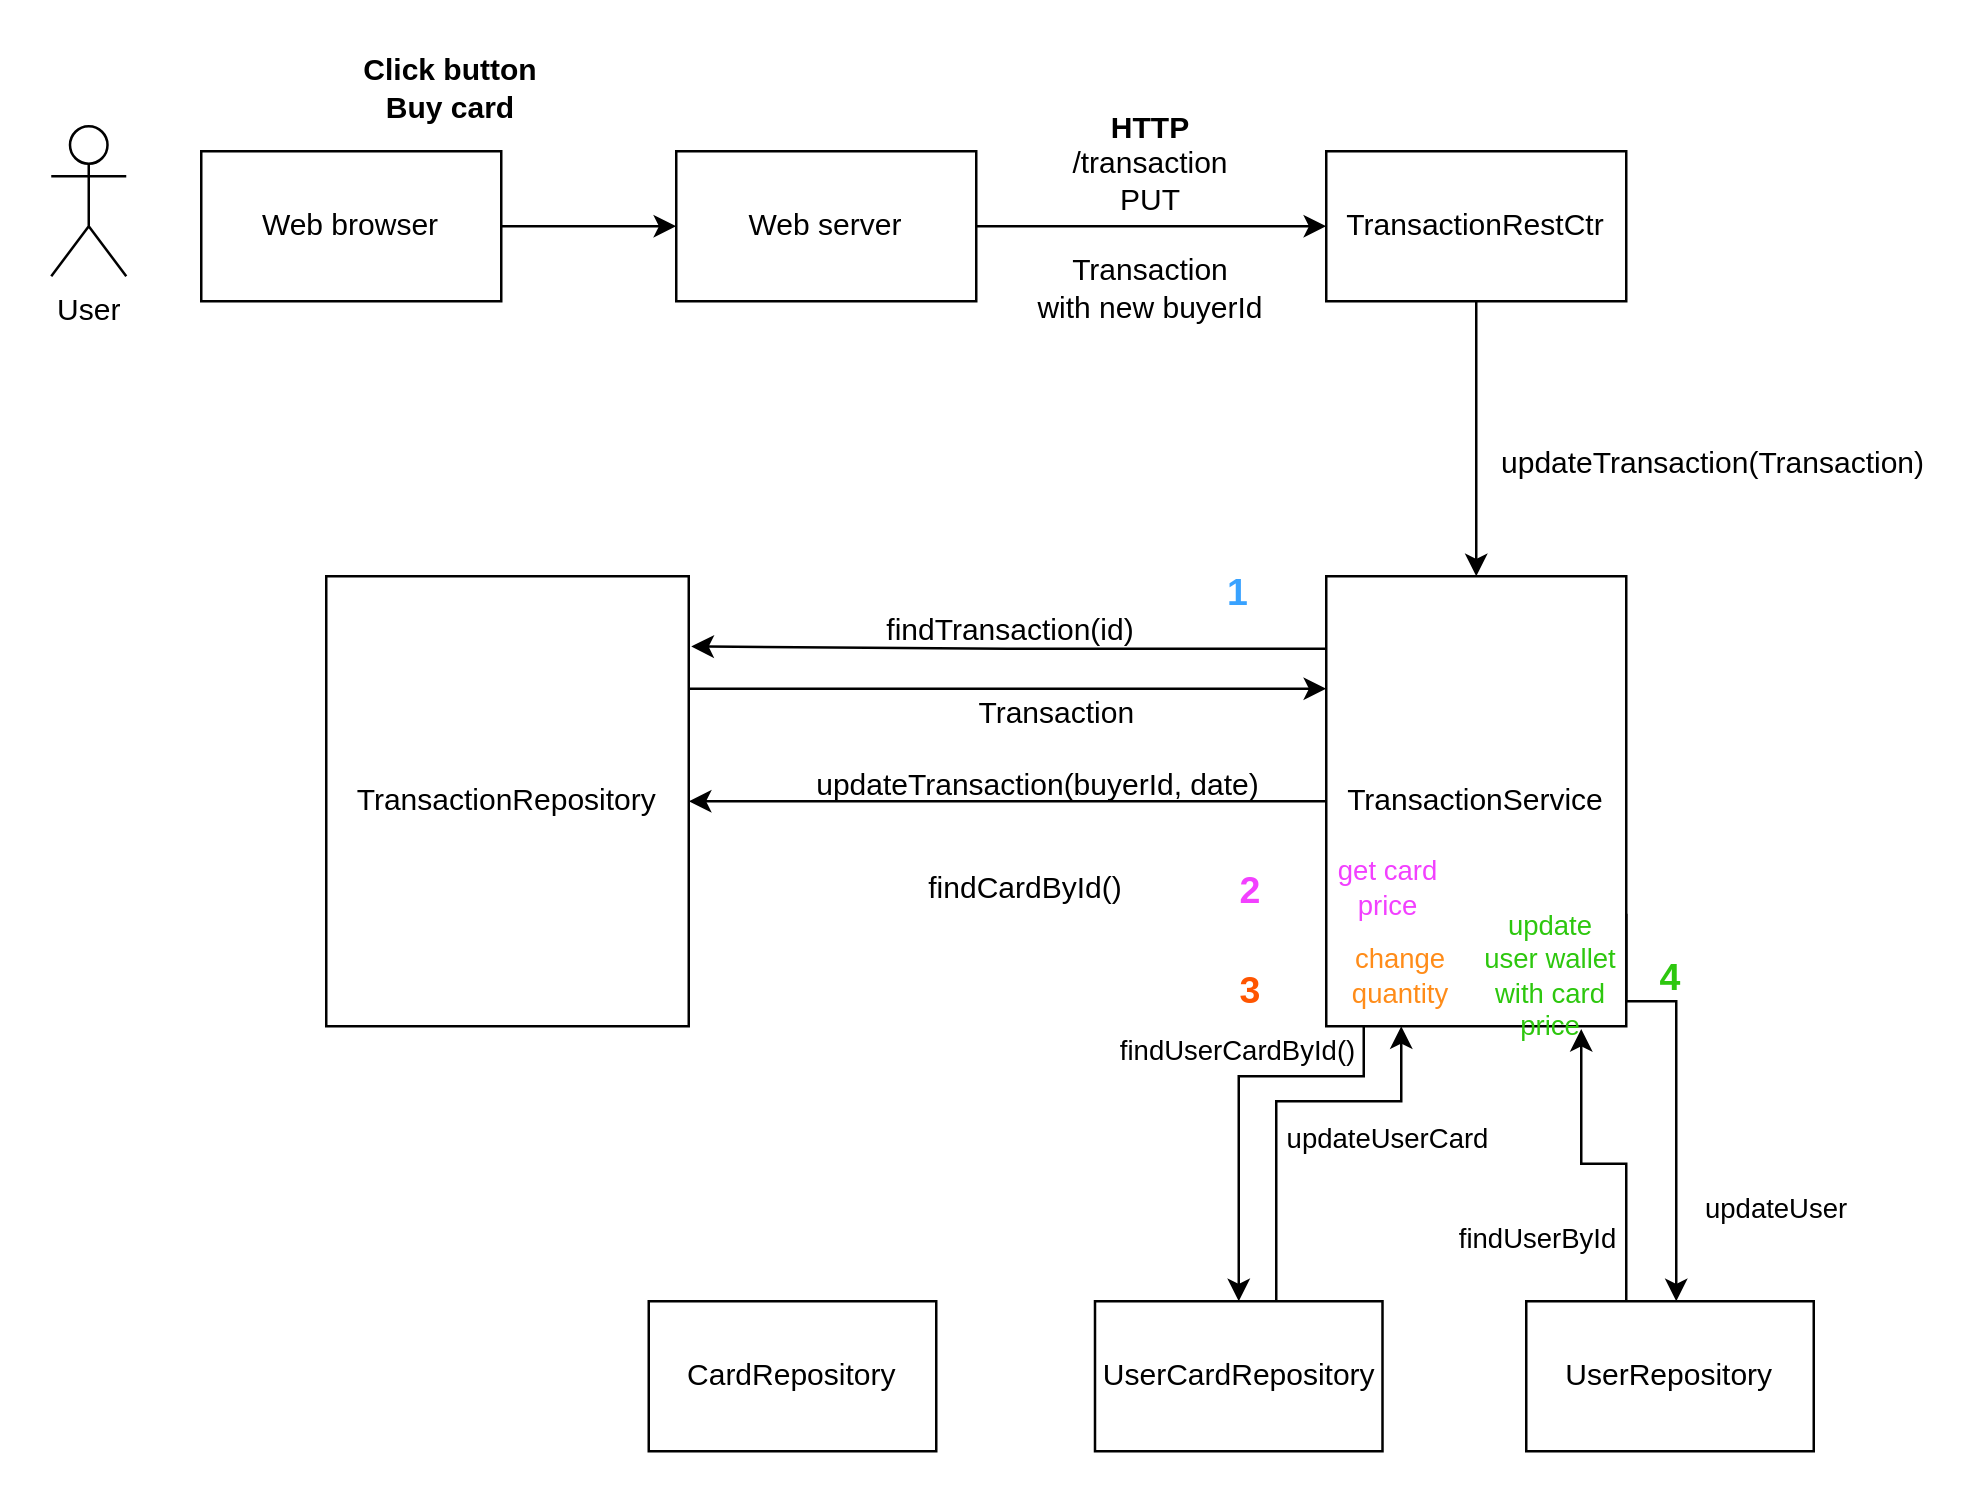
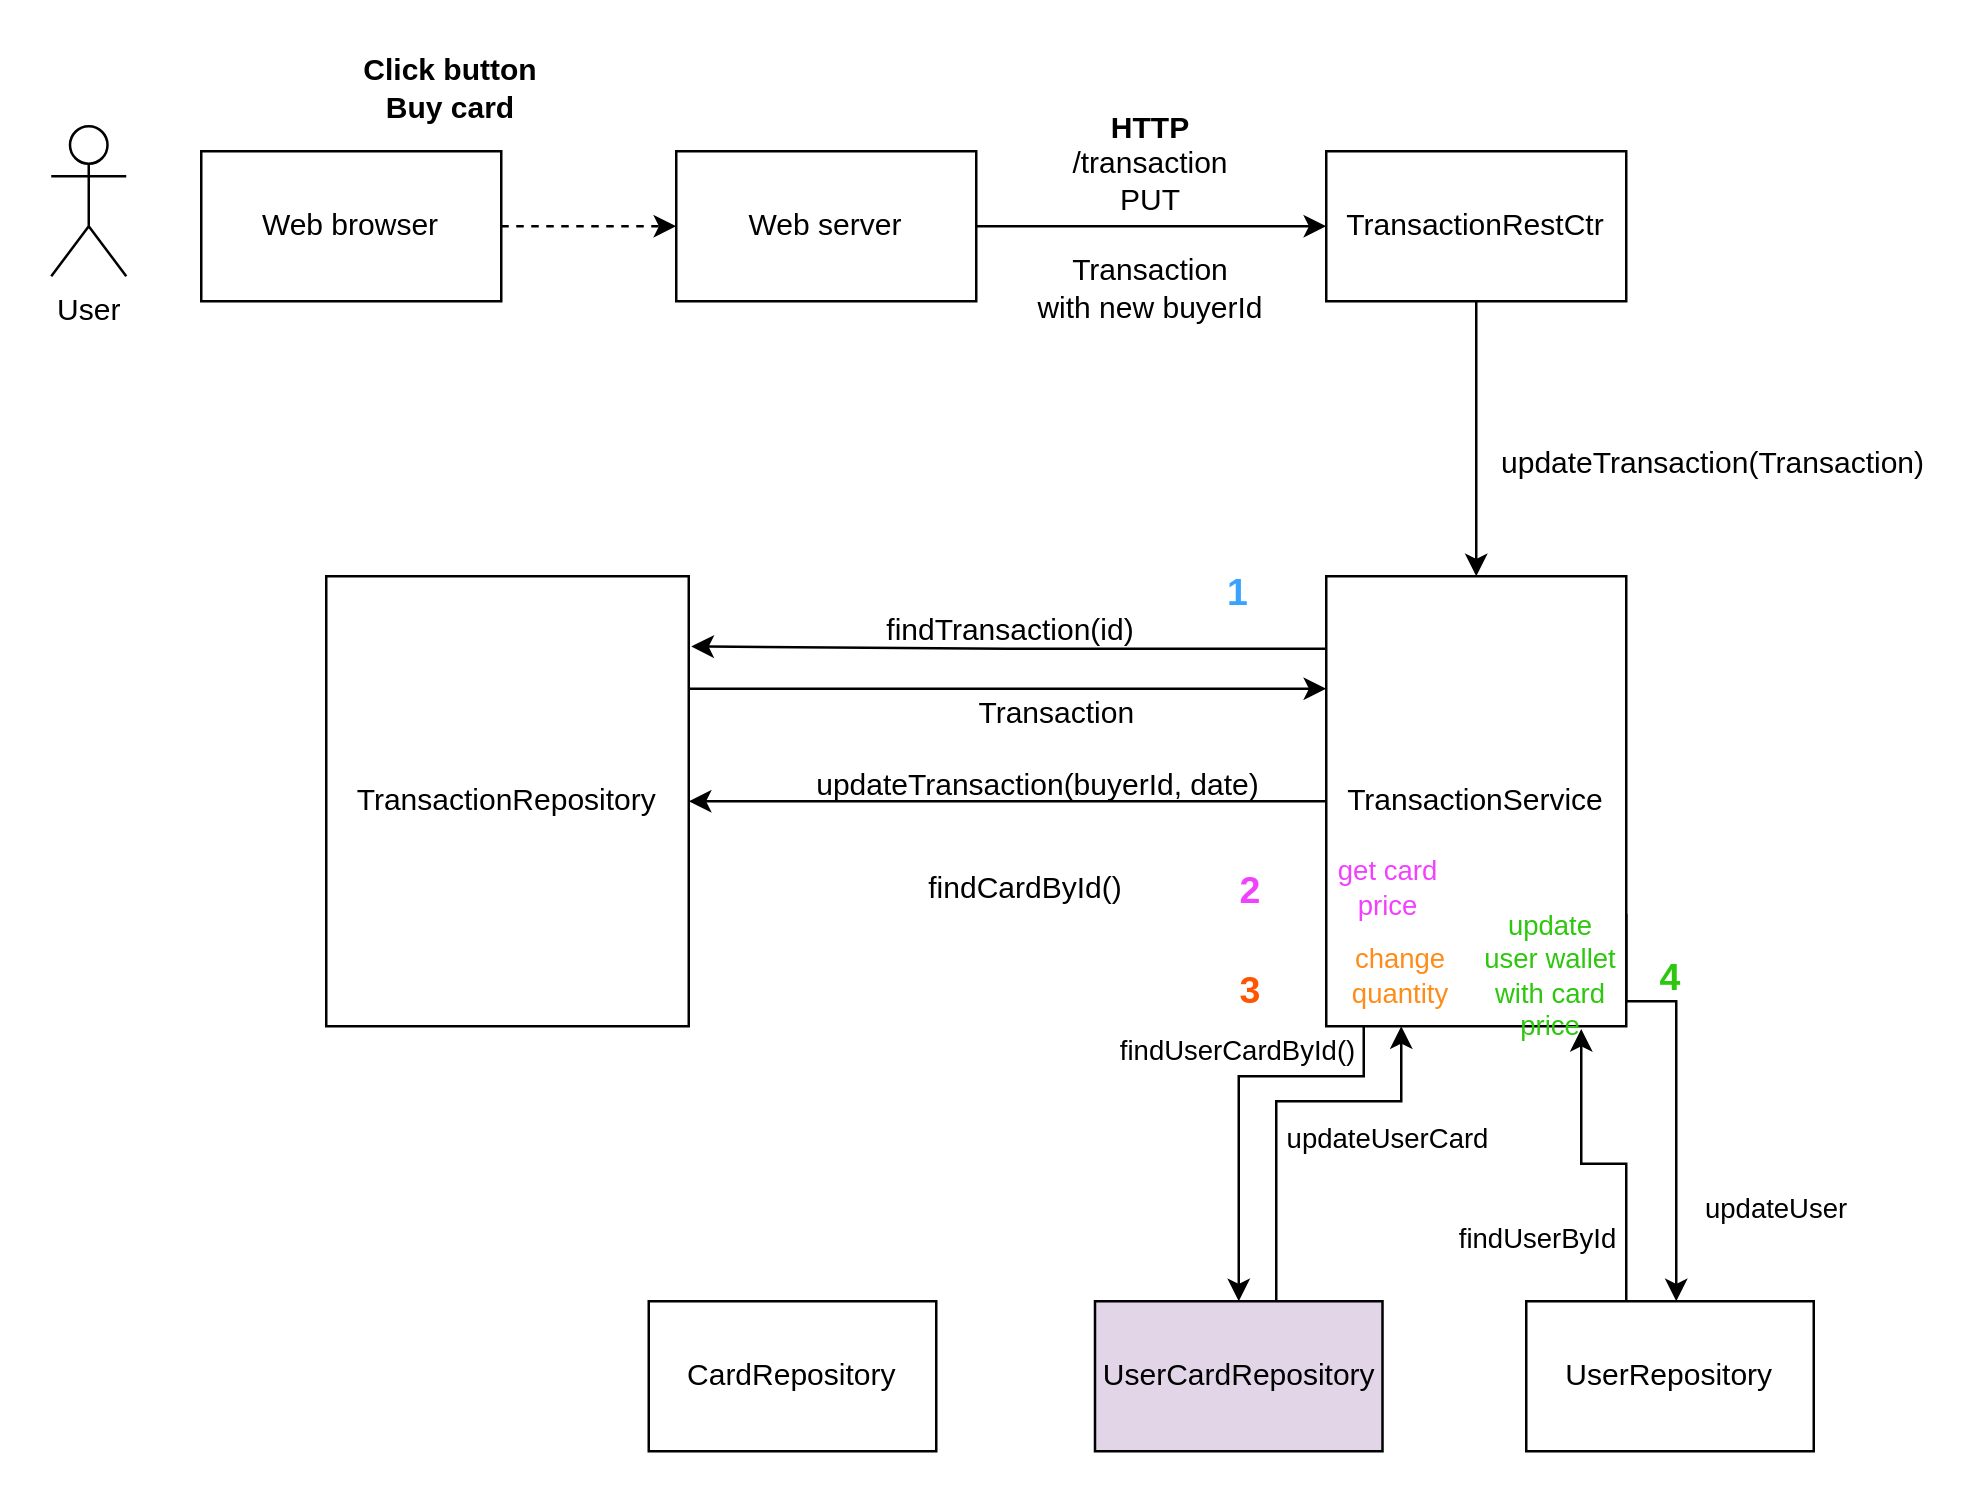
edge "Web browser" -> "Web server": style solid -> dashed
node "UserCardRepository": fillcolor #ffffff -> #e1d5e7
